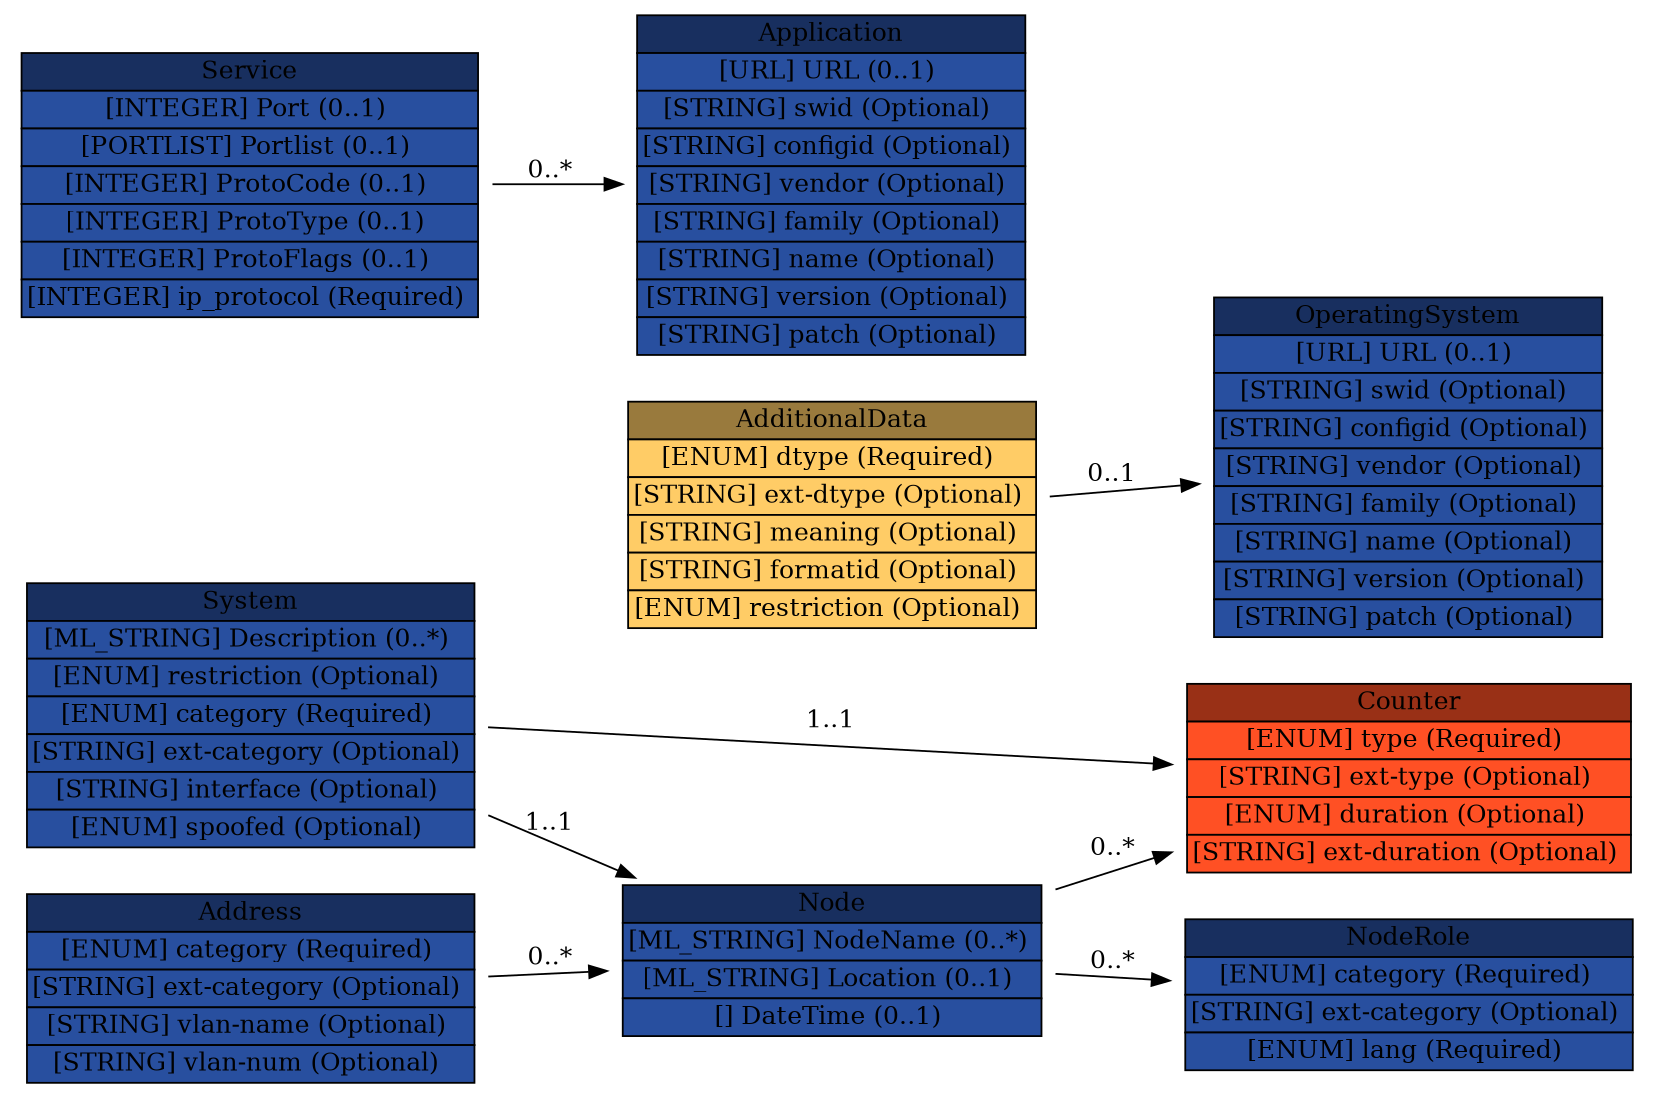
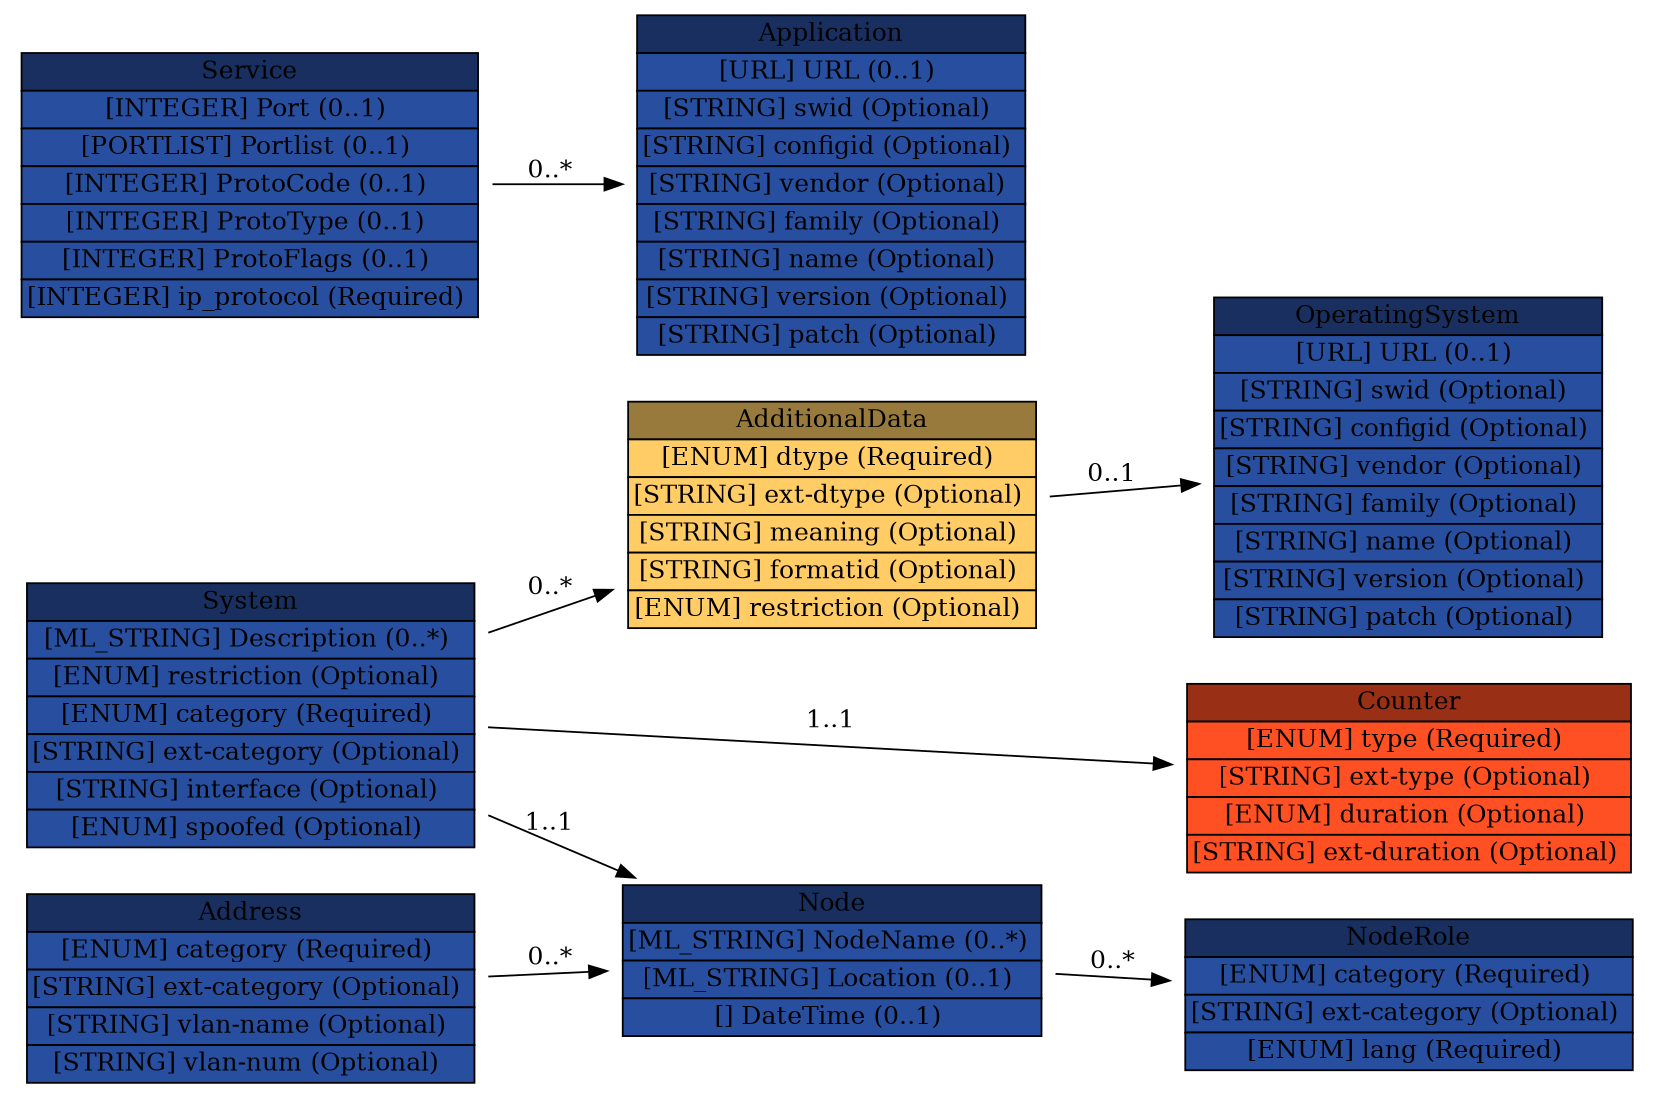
edge "System" -> "AdditionalData": added, label "0..*"
edge "Node" -> "Counter": removed, label "0..*"
